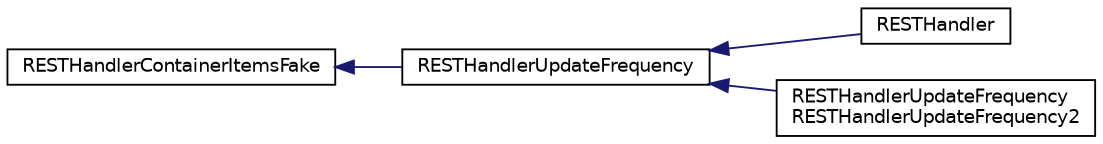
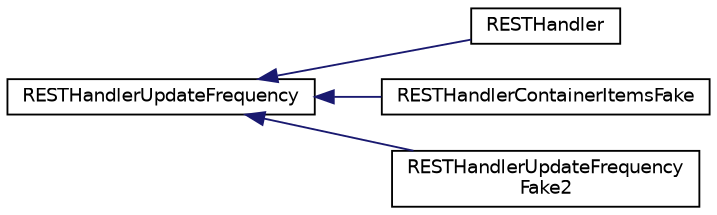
edge "RESTHandlerUpdateFrequency" -> "RESTHandlerContainerItemsFake": reversed
node "RESTHandlerUpdateFrequency RESTHandlerUpdateFrequency2": label "RESTHandlerUpdateFrequency RESTHandlerUpdateFrequency2" -> "RESTHandlerUpdateFrequency Fake2"
